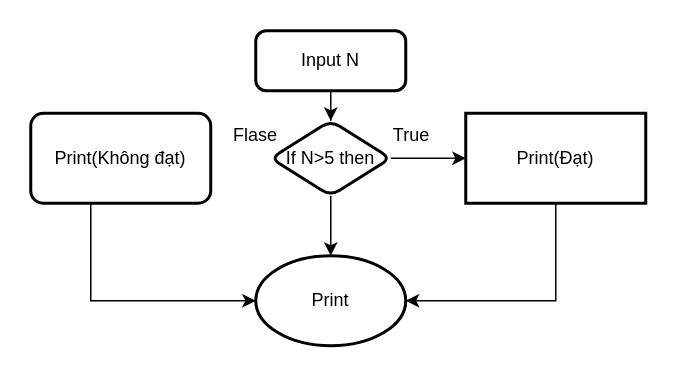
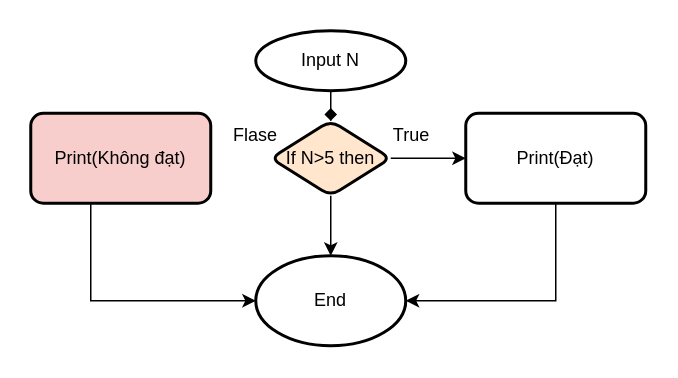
node "Input N": shape rounded rectangle -> ellipse
edge "Input N" -> "If N>5 then": arrowhead classic -> diamond
node "Print(Không đạt)": fillcolor #ffffff -> #f8cecc
node "If N>5 then": fillcolor #ffffff -> #ffe6cc
node "Print(Đạt)": shape rectangle -> rounded rectangle
node "Print": label "Print" -> "End"
